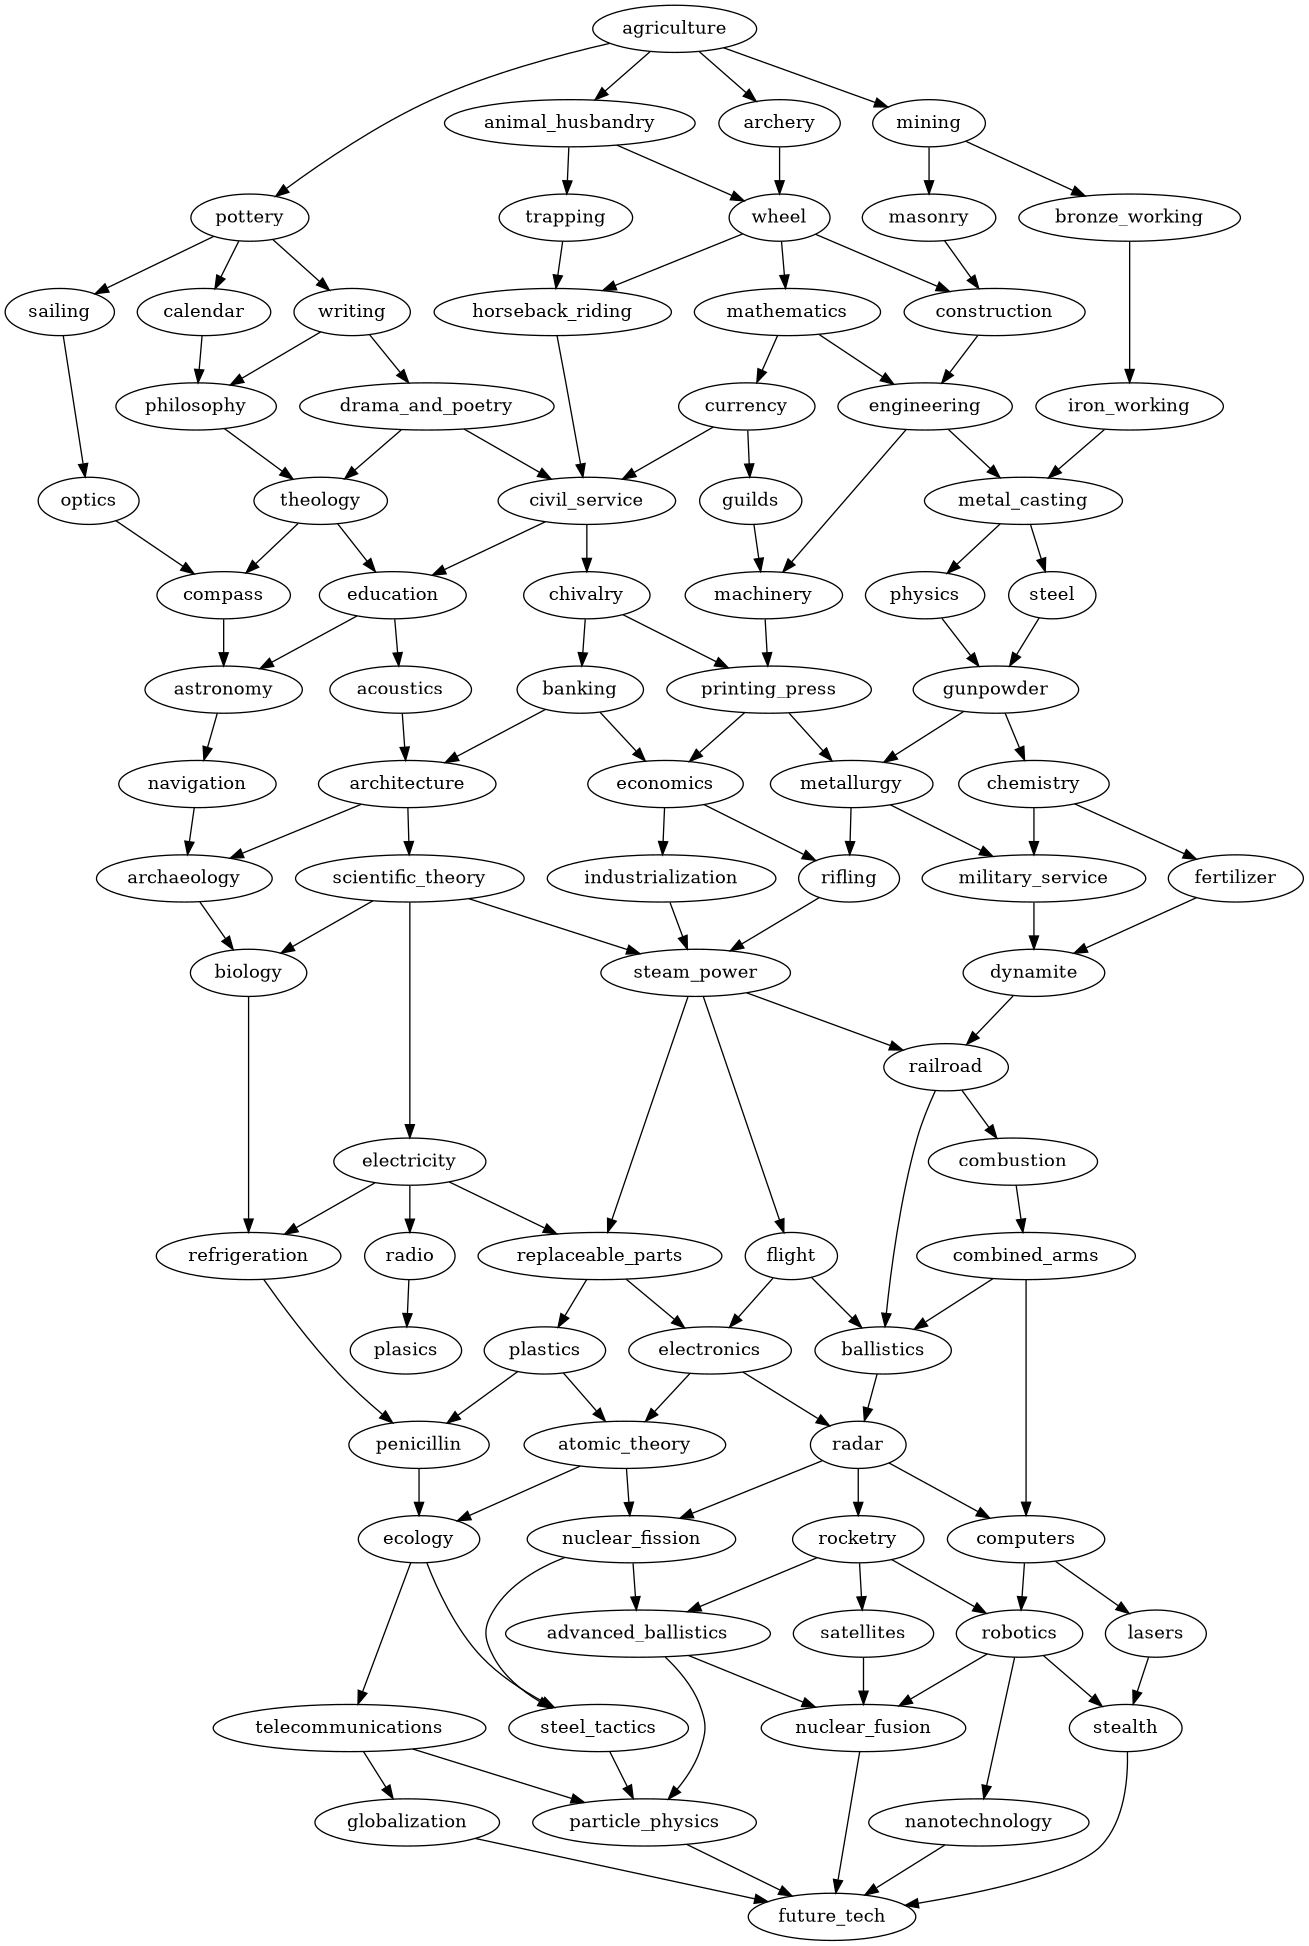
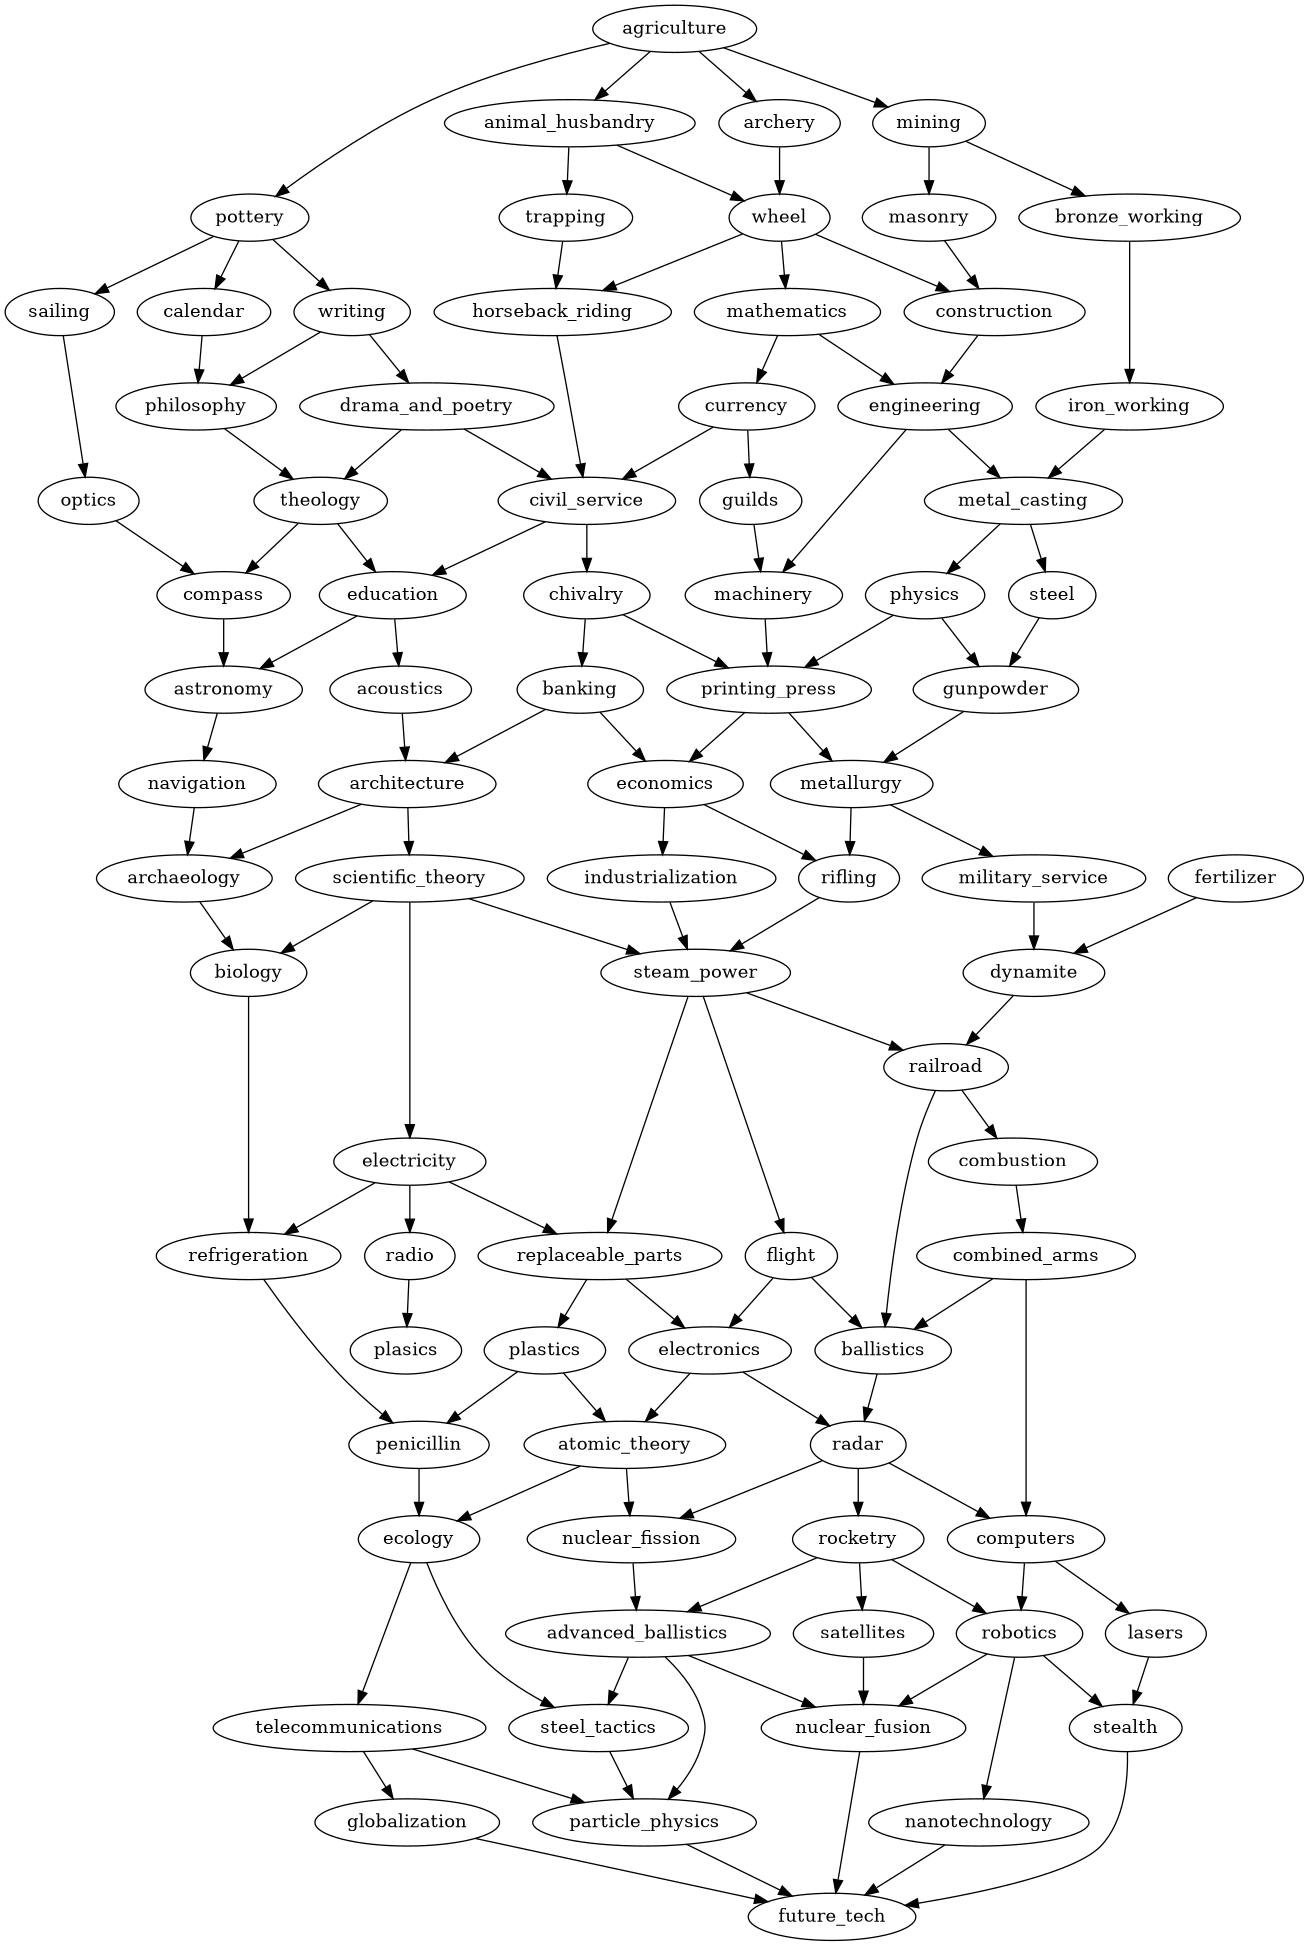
edge "physics" -> "printing_press": added
node "chemistry": removed
edge "nuclear_fission" -> "steel_tactics": now "advanced_ballistics" -> "steel_tactics"
